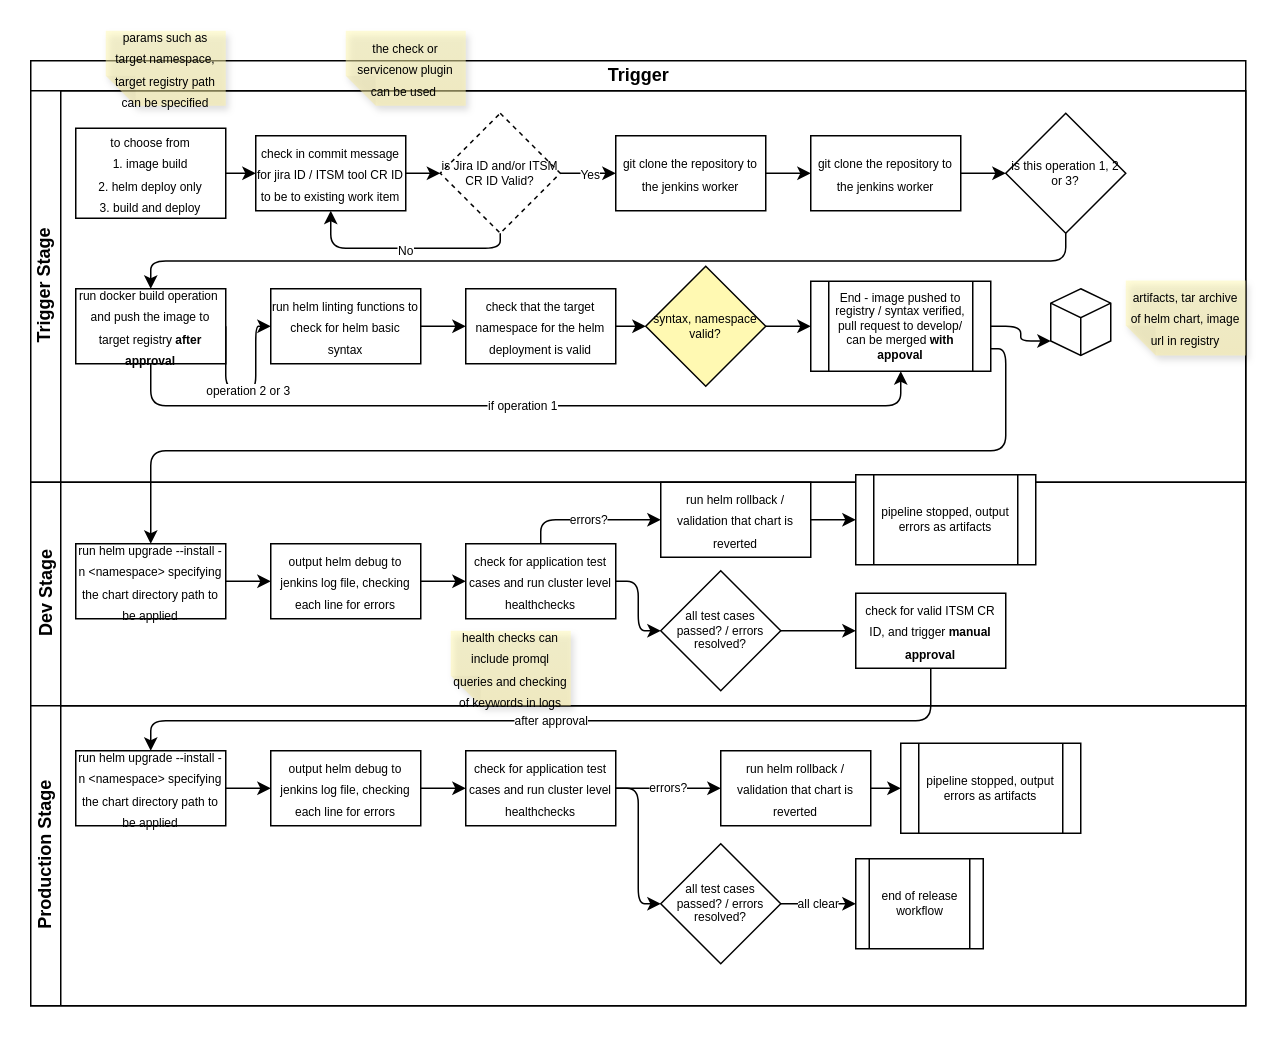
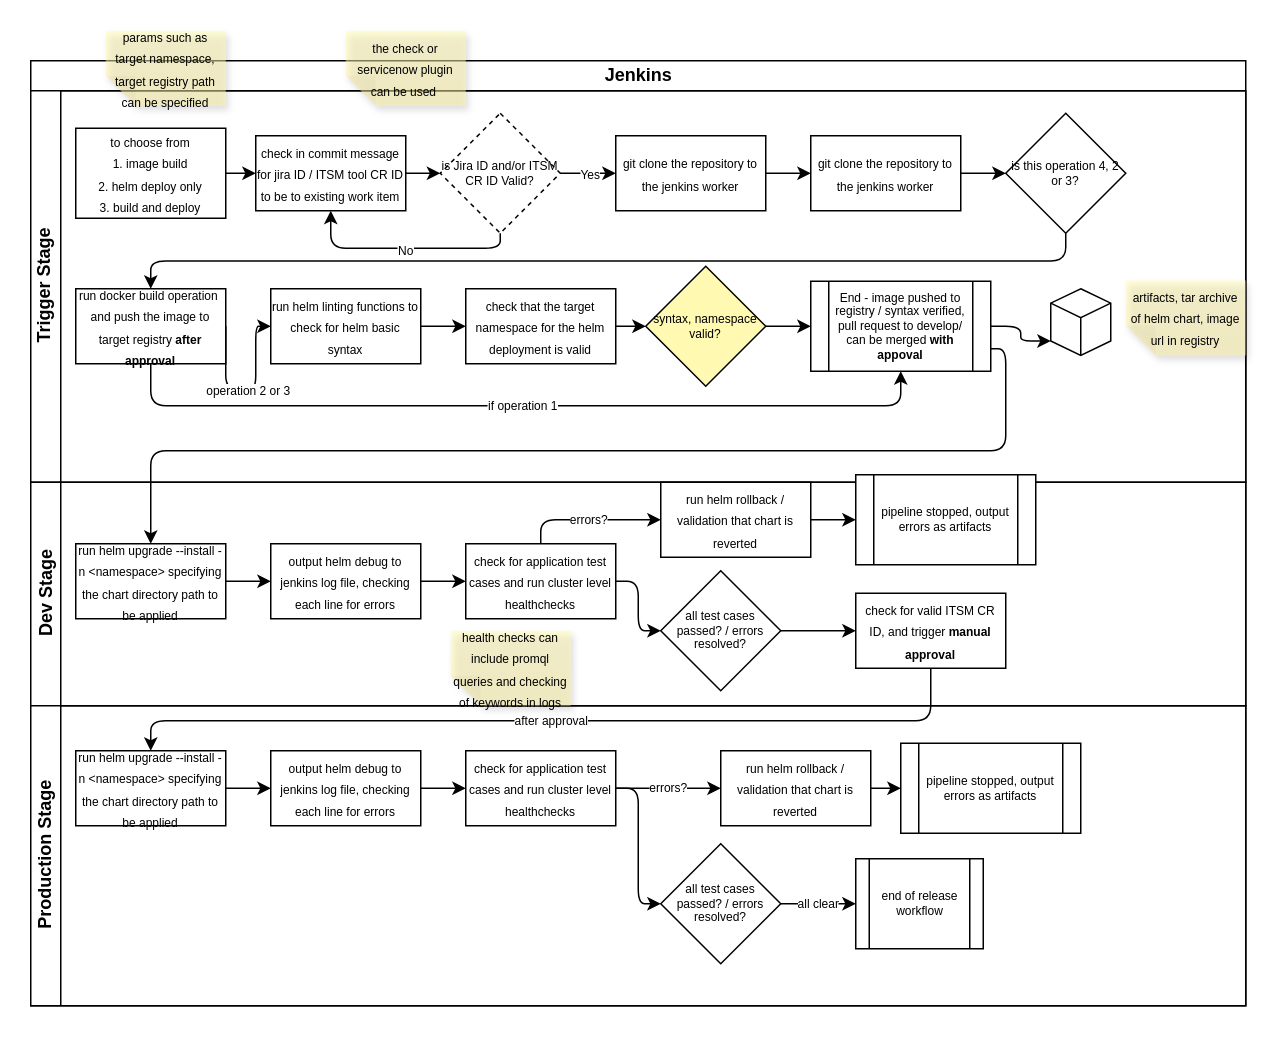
node "Trigger": label "Trigger" -> "Jenkins"
node "is this operation 1, 2 or 3?": label "is this operation 1, 2 or 3?" -> "is this operation 4, 2 or 3?"
